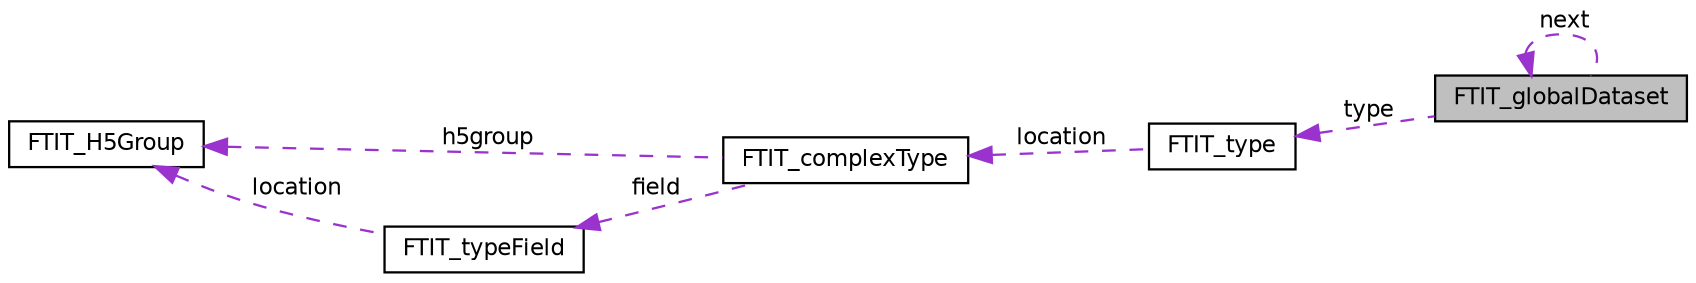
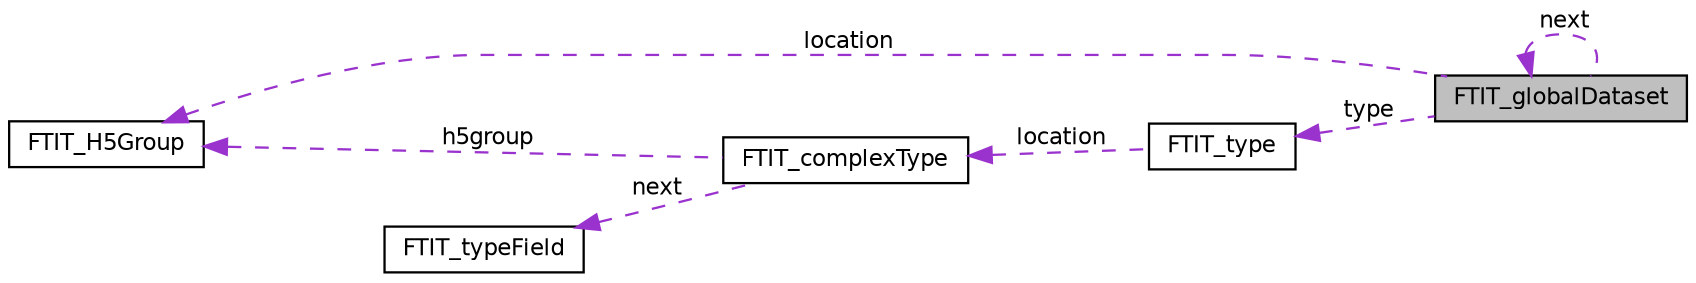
edge "FTIT_complexType" -> "FTIT_typeField": label " field" -> " next"
edge "FTIT_typeField" -> "FTIT_H5Group": now "FTIT_globalDataset" -> "FTIT_H5Group"
